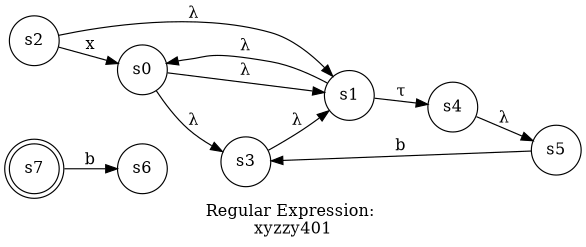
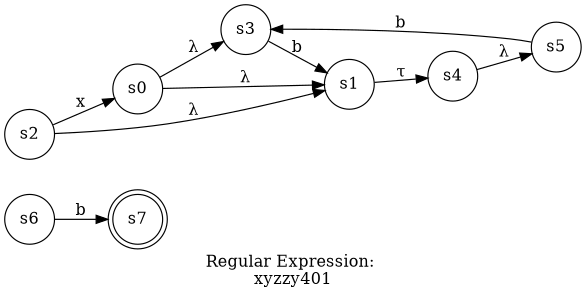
edge "s1" -> "s0": removed, label "λ"
edge "s3" -> "s1": label "λ" -> "b"
edge "s7" -> "s6": reversed
